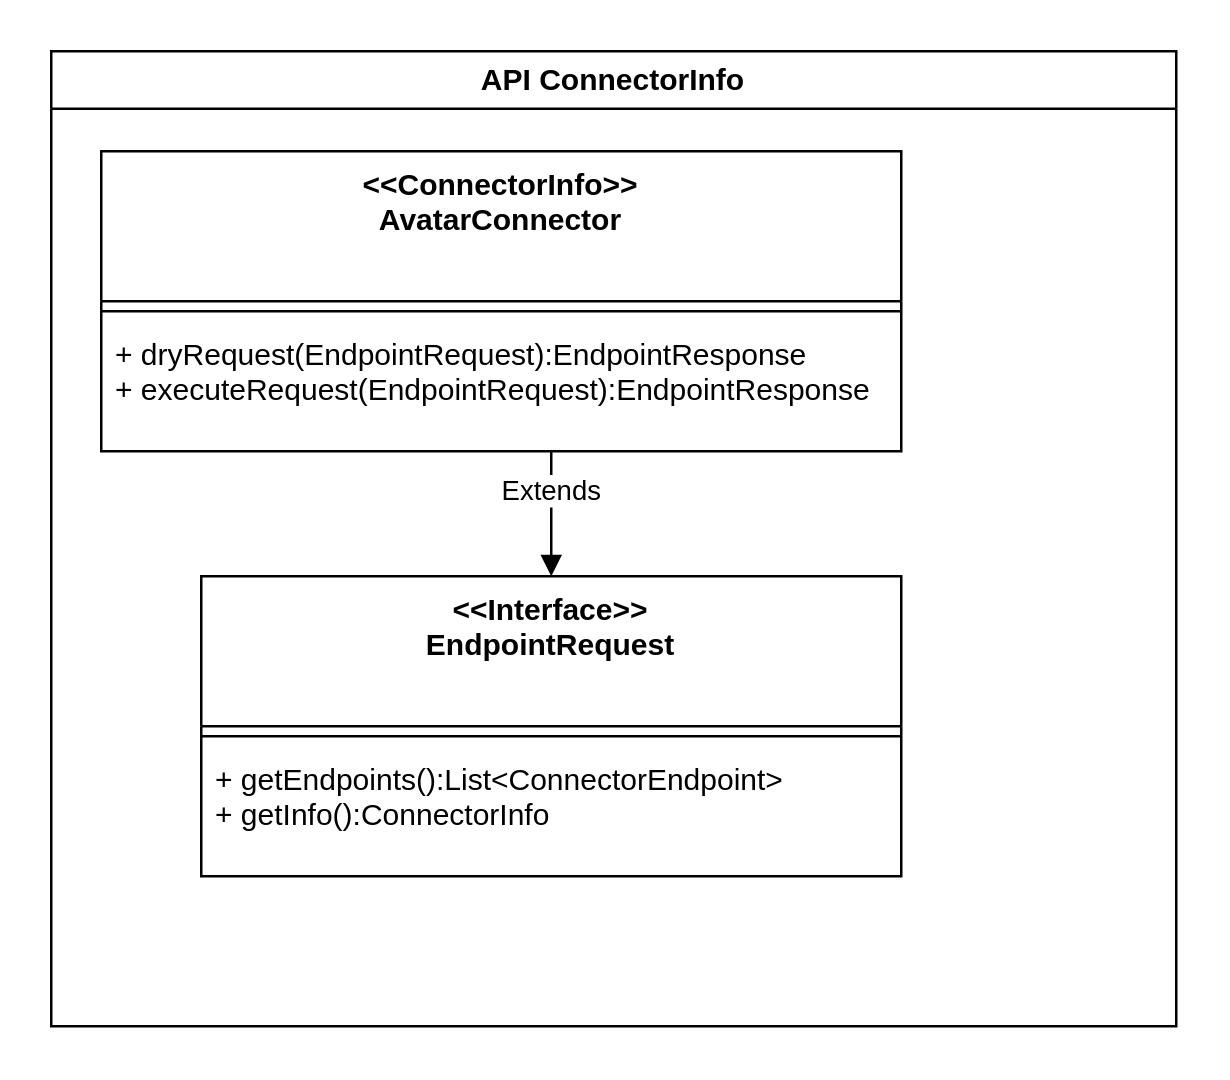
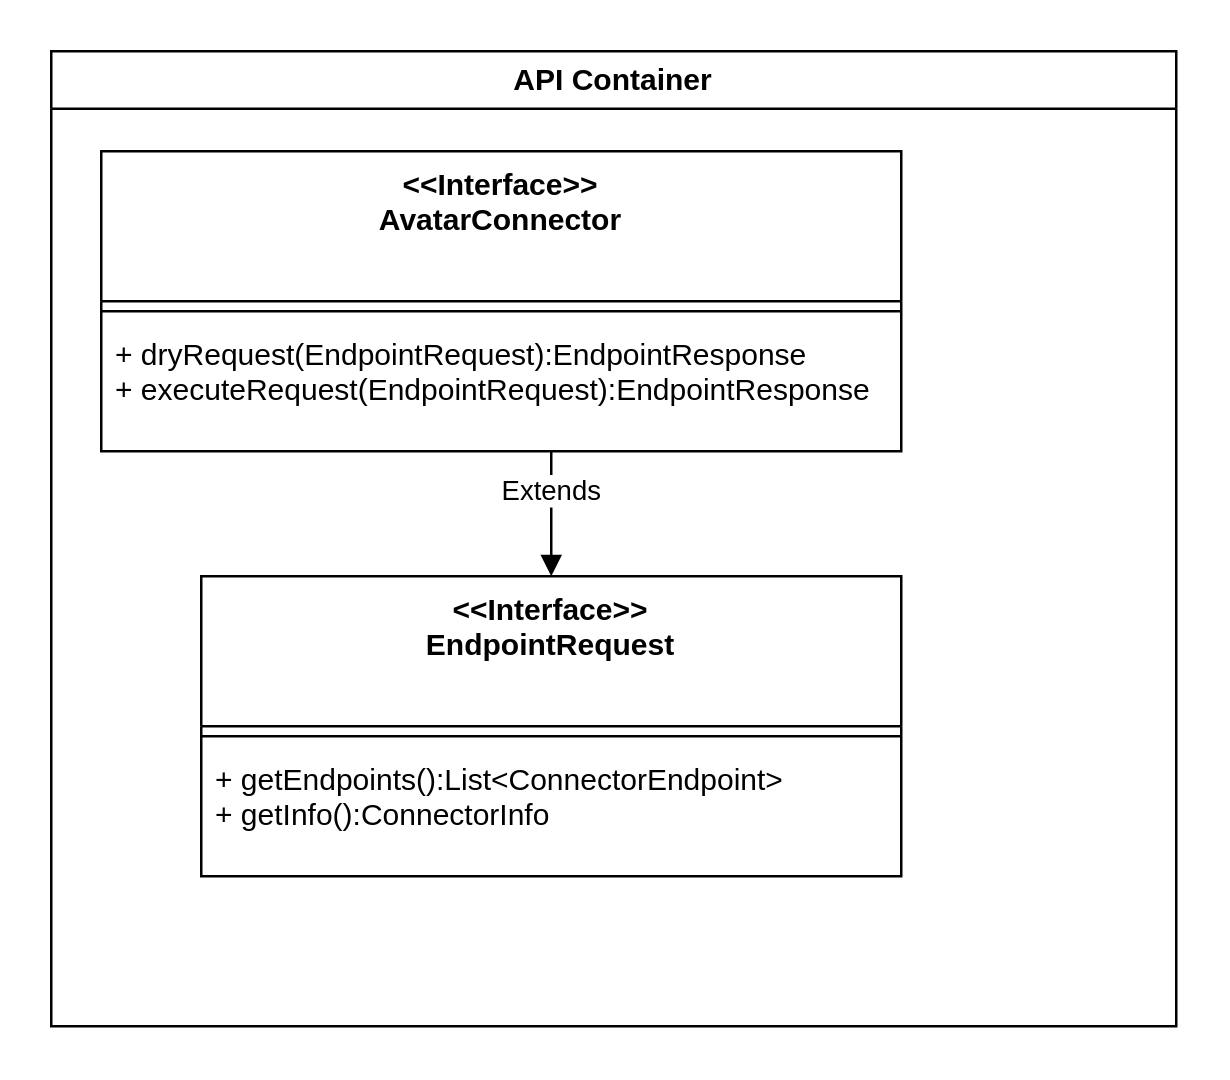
node "API ConnectorInfo": label "API ConnectorInfo" -> "API Container"
node "<<ConnectorInfo>> AvatarConnector": label "<<ConnectorInfo>> AvatarConnector" -> "<<Interface>> AvatarConnector"
